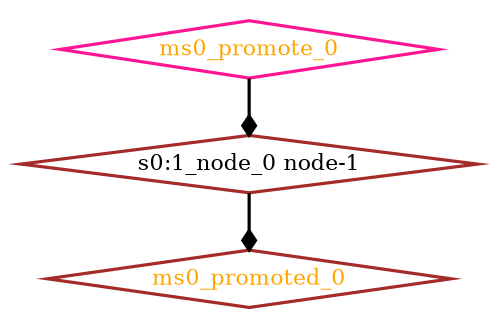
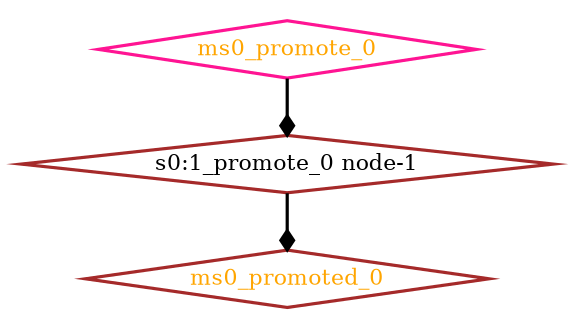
node "s0:1_node_0 node-1": label "s0:1_node_0 node-1" -> "s0:1_promote_0 node-1"
